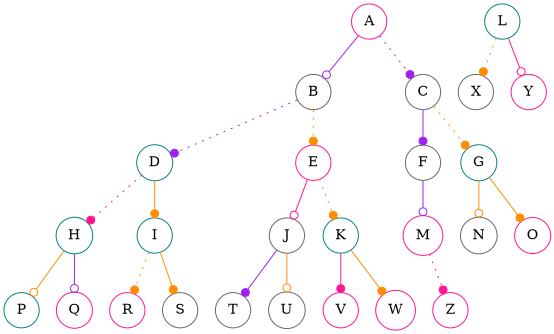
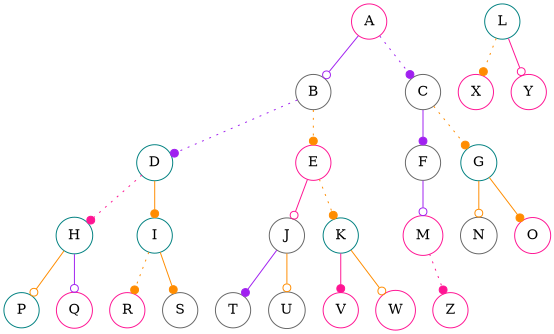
node "X": color gray40 -> deeppink
edge "K" -> "W": arrowhead dot -> odot
